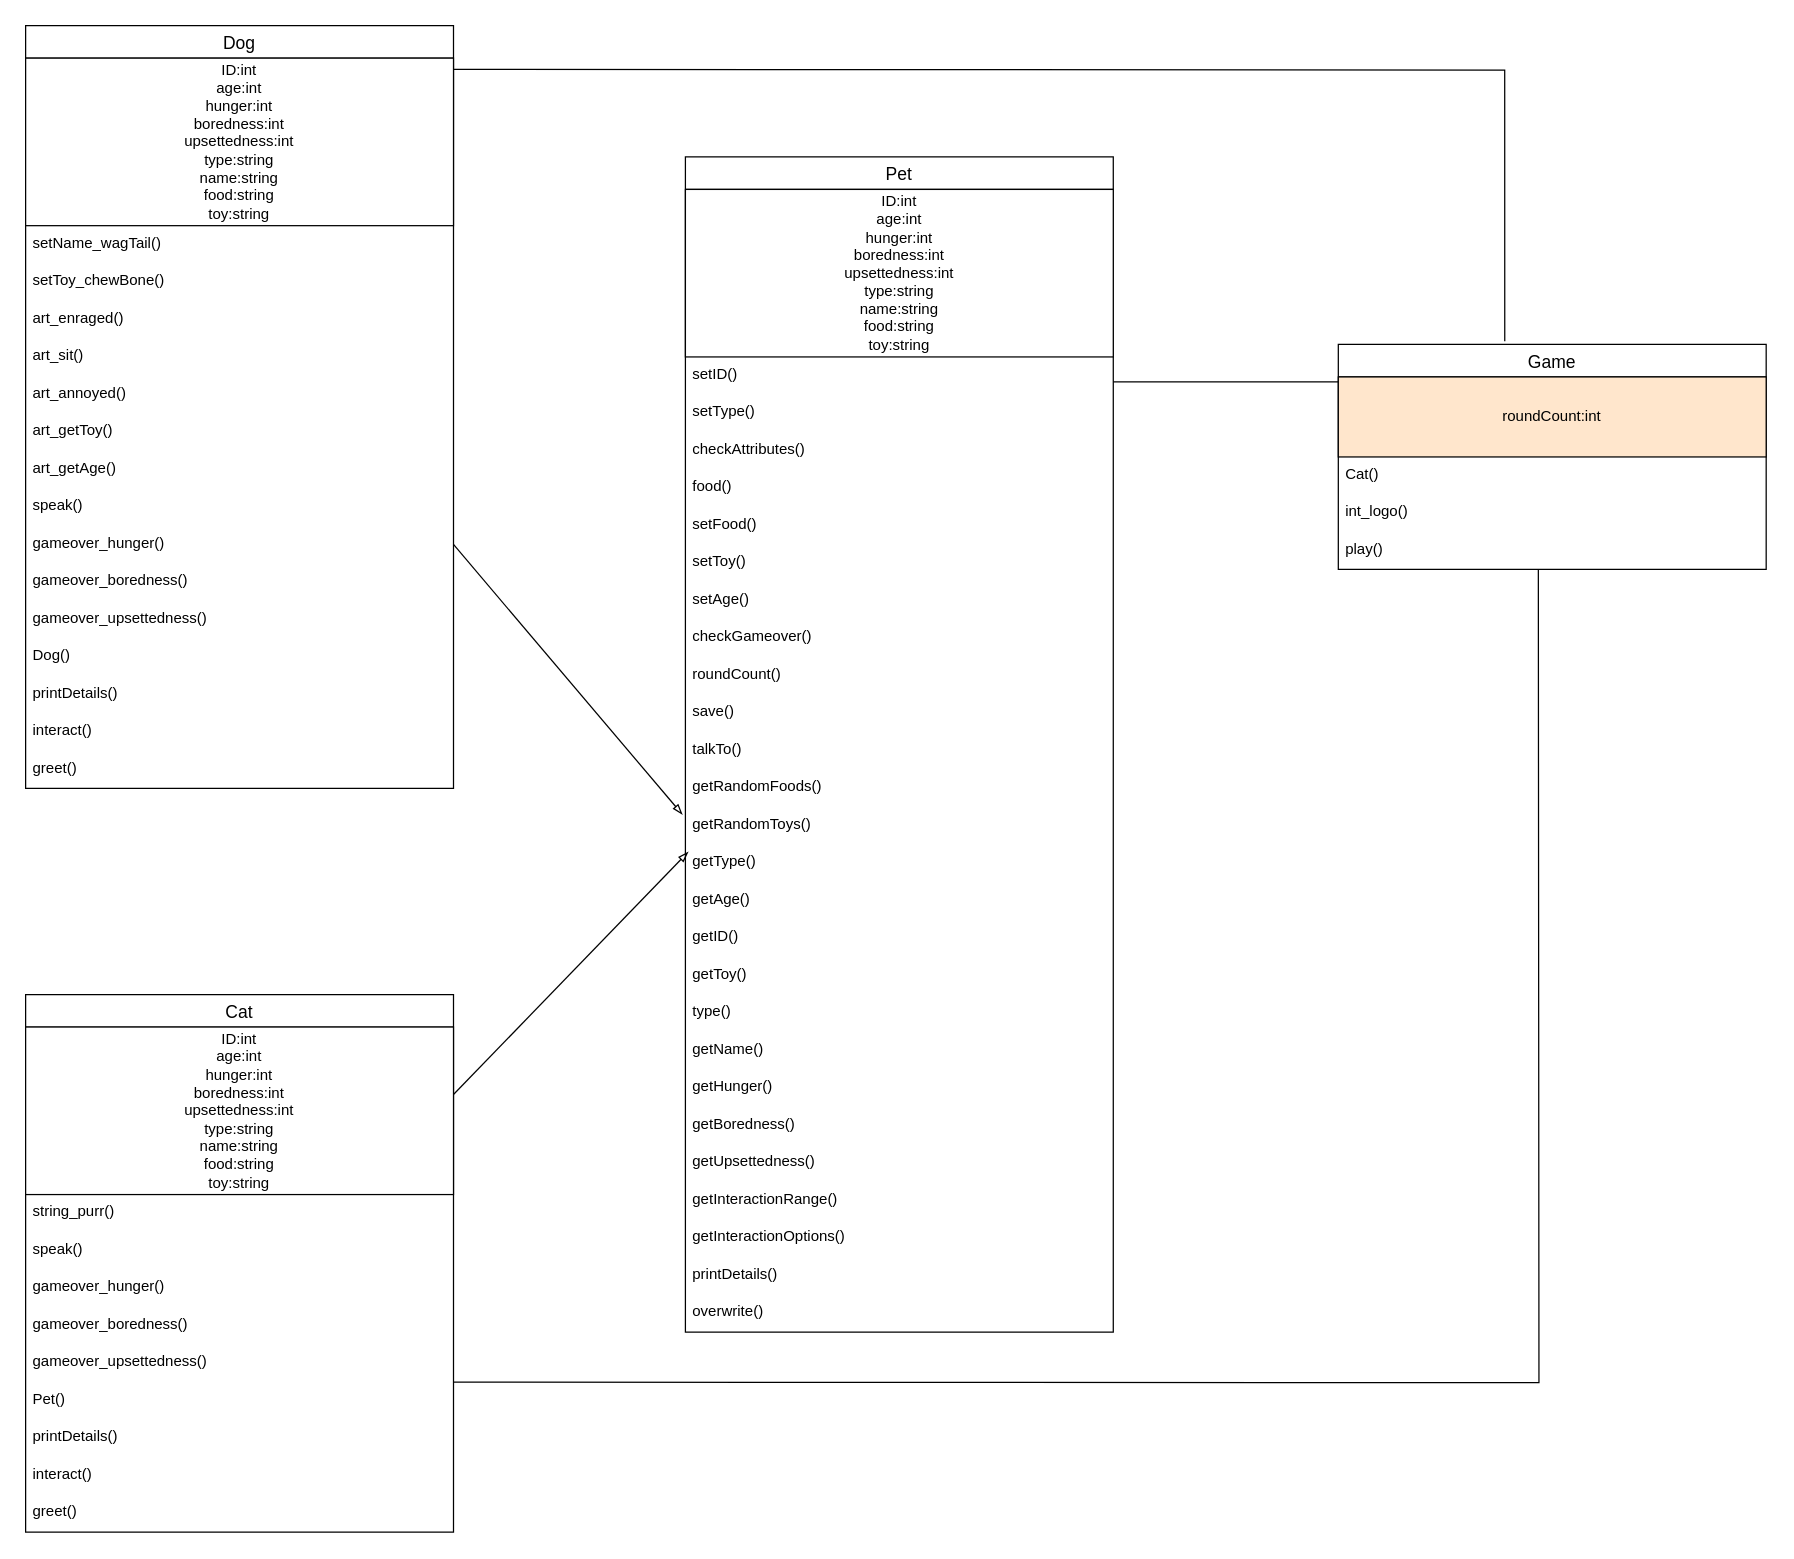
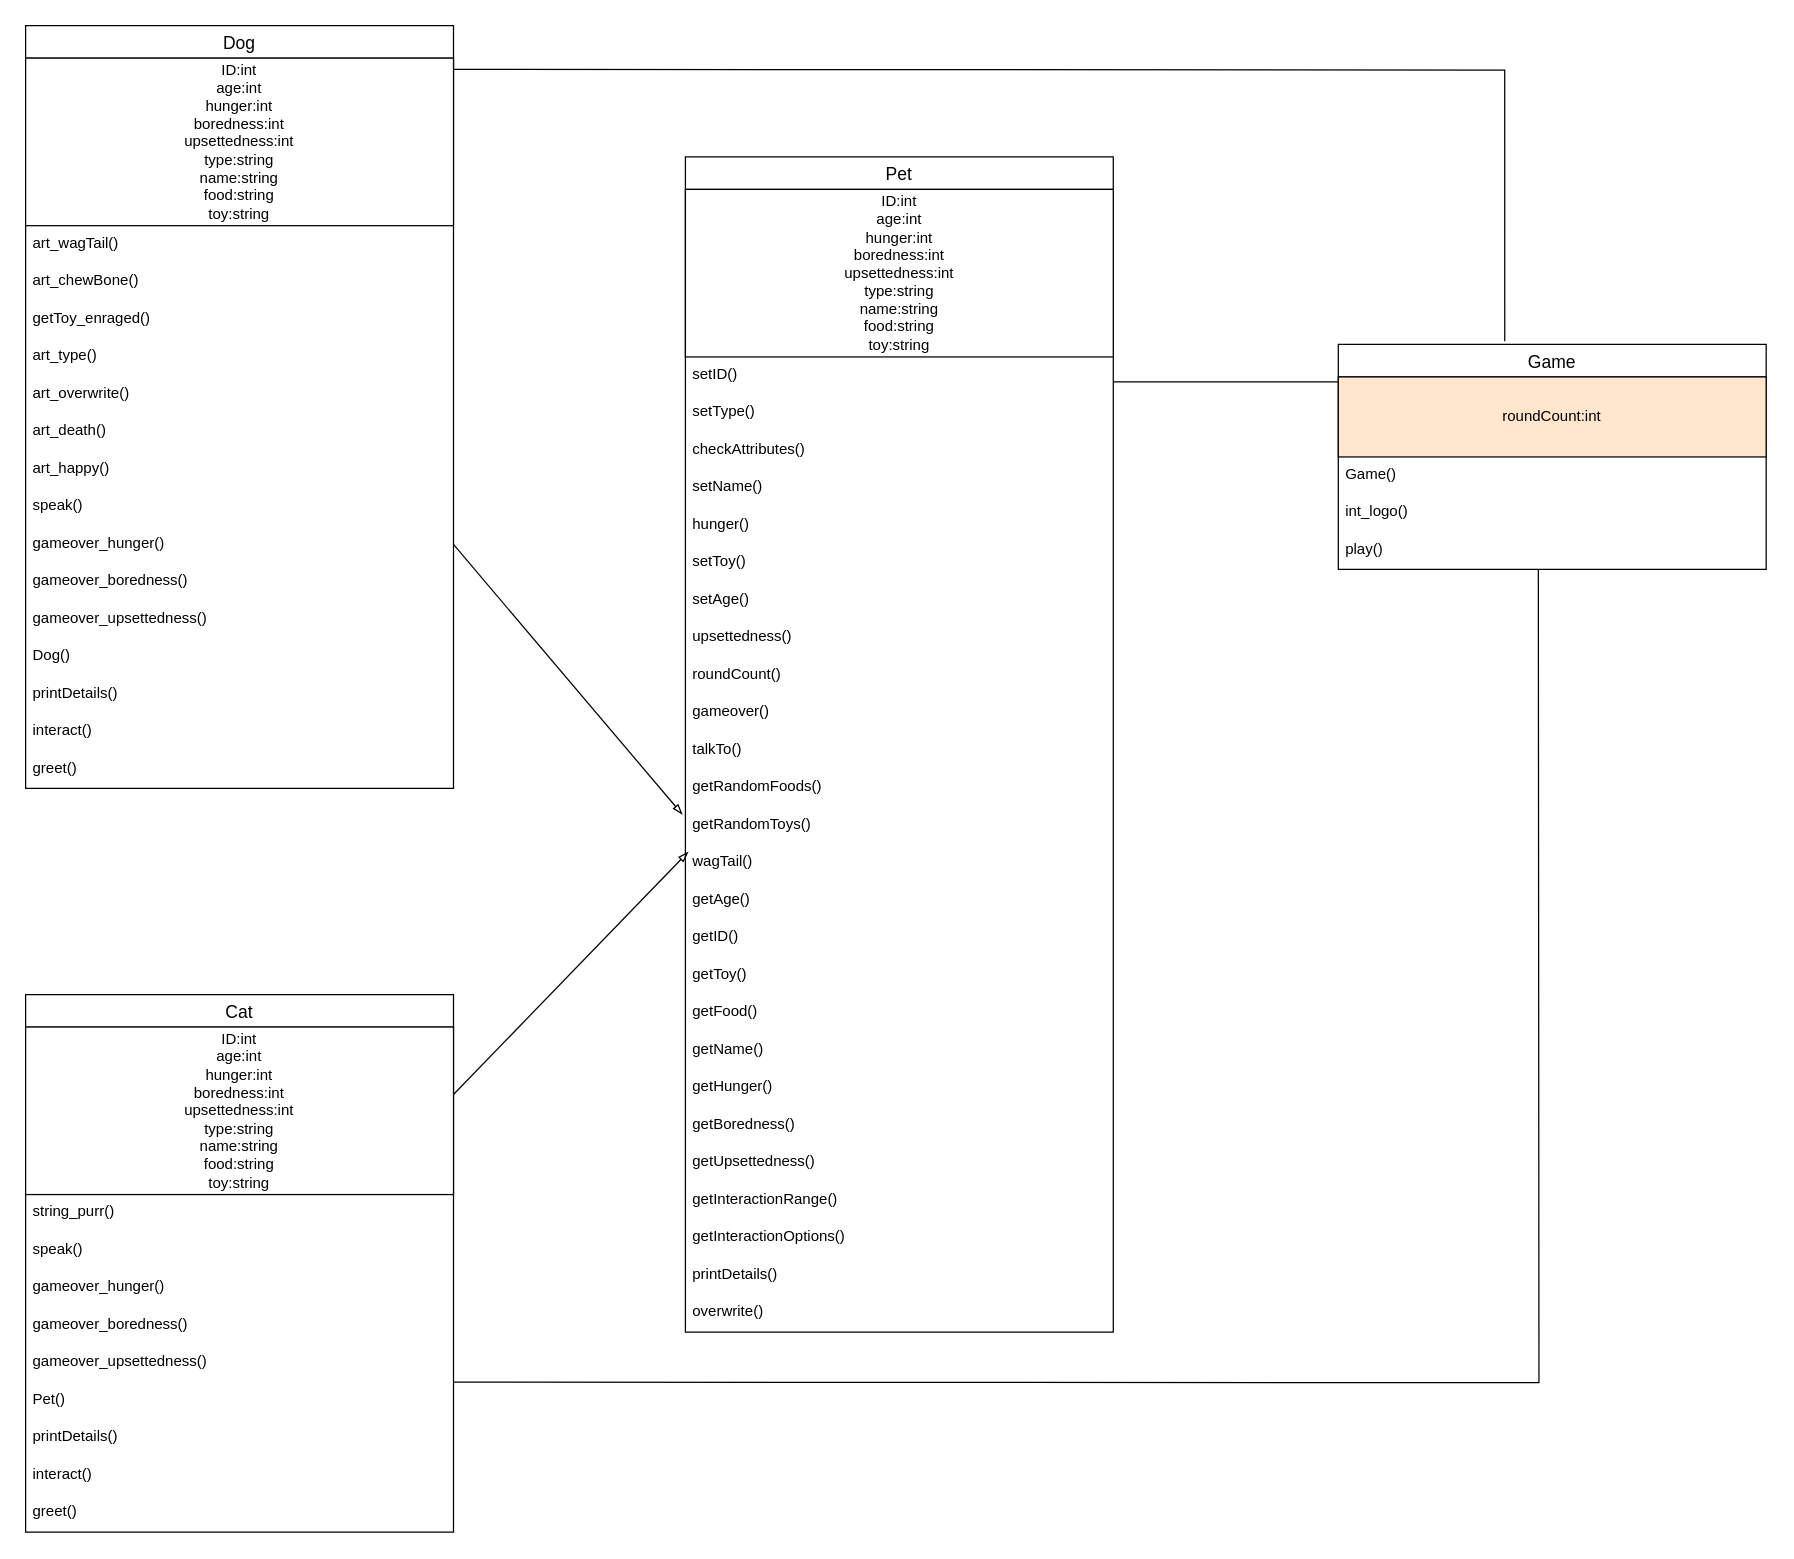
node "setName_wagTail()": label "setName_wagTail()" -> "art_wagTail()"
node "setToy_chewBone()": label "setToy_chewBone()" -> "art_chewBone()"
node "art_enraged()": label "art_enraged()" -> "getToy_enraged()"
node "art_sit()": label "art_sit()" -> "art_type()"
node "art_annoyed()": label "art_annoyed()" -> "art_overwrite()"
node "art_getToy()": label "art_getToy()" -> "art_death()"
node "art_getAge()": label "art_getAge()" -> "art_happy()"
node "Cat()": label "Cat()" -> "Game()"
node "food()": label "food()" -> "setName()"
node "setFood()": label "setFood()" -> "hunger()"
node "checkGameover()": label "checkGameover()" -> "upsettedness()"
node "save()": label "save()" -> "gameover()"
node "getType()": label "getType()" -> "wagTail()"
node "type()": label "type()" -> "getFood()"
